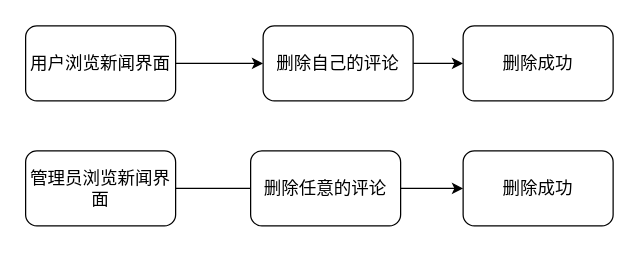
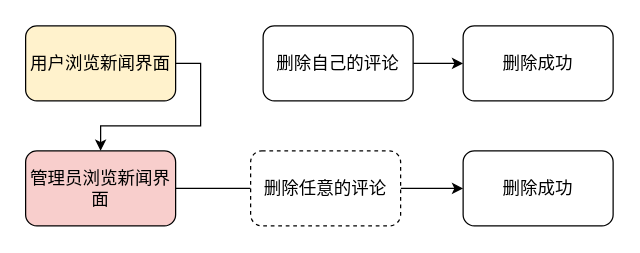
node "用户浏览新闻界面": fillcolor #ffffff -> #fff2cc
edge "用户浏览新闻界面" -> "删除自己的评论": now "用户浏览新闻界面" -> "管理员浏览新闻界面"
node "管理员浏览新闻界面": fillcolor #ffffff -> #f8cecc
node "删除任意的评论": style solid -> dashed
